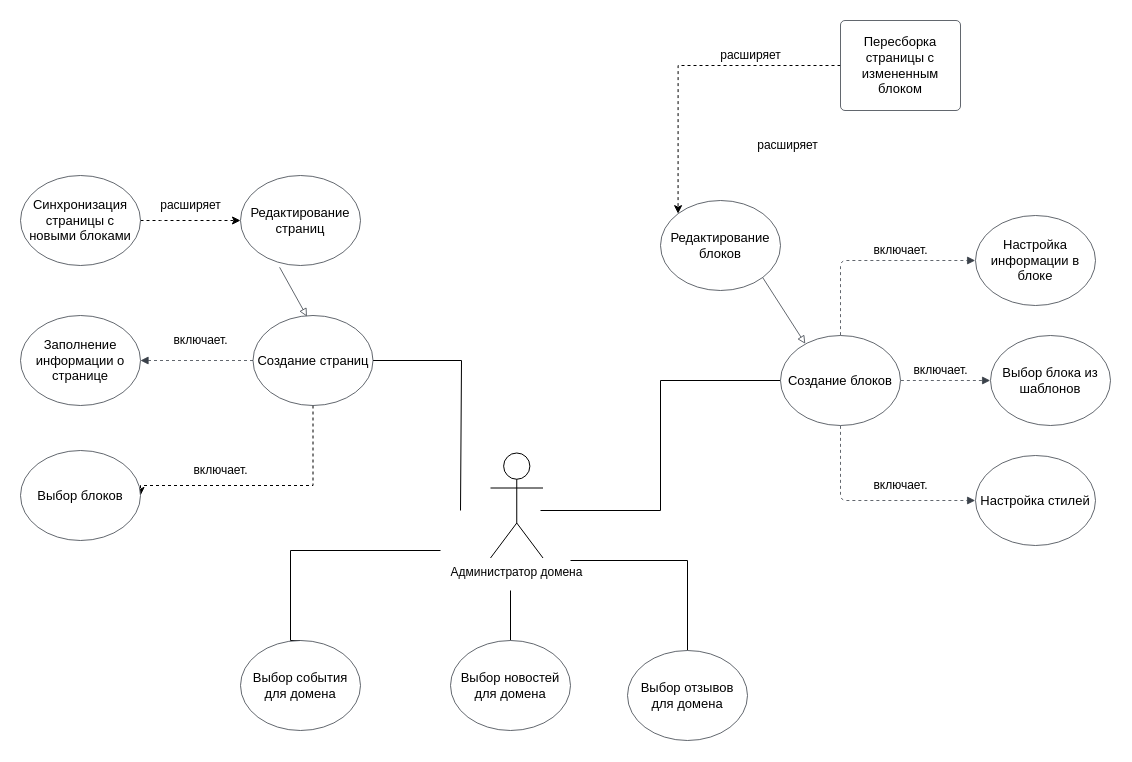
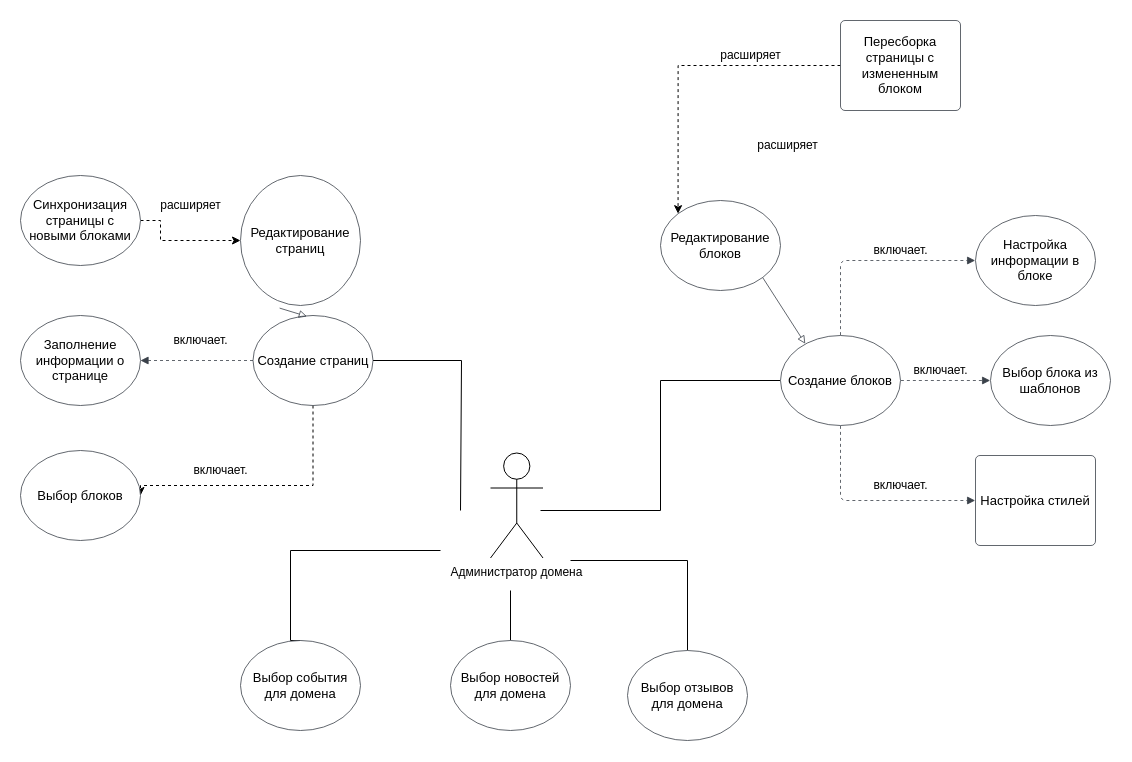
node "Редактирование страниц": size 120x90 -> 120x130
node "Настройка стилей": shape ellipse -> rounded rectangle
